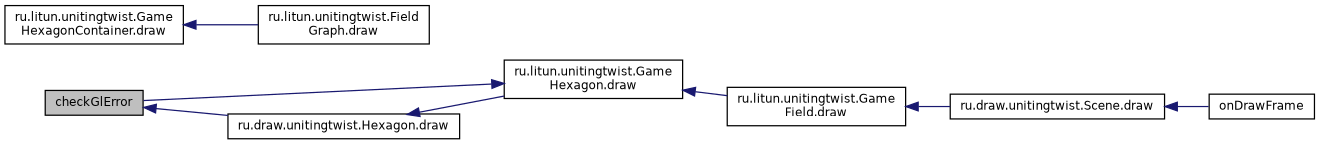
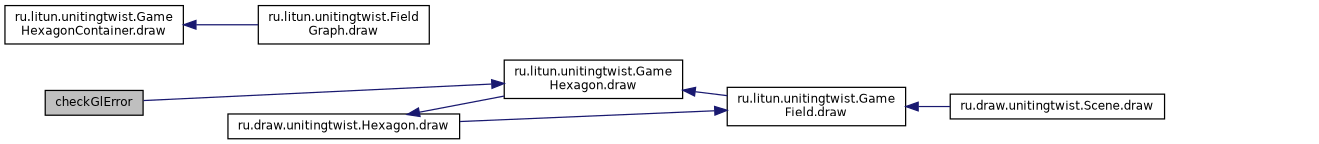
node "onDrawFrame": removed
edge "ru.draw.unitingtwist.Hexagon.draw" -> "checkGlError": now "ru.draw.unitingtwist.Hexagon.draw" -> "ru.litun.unitingtwist.Game Field.draw"
